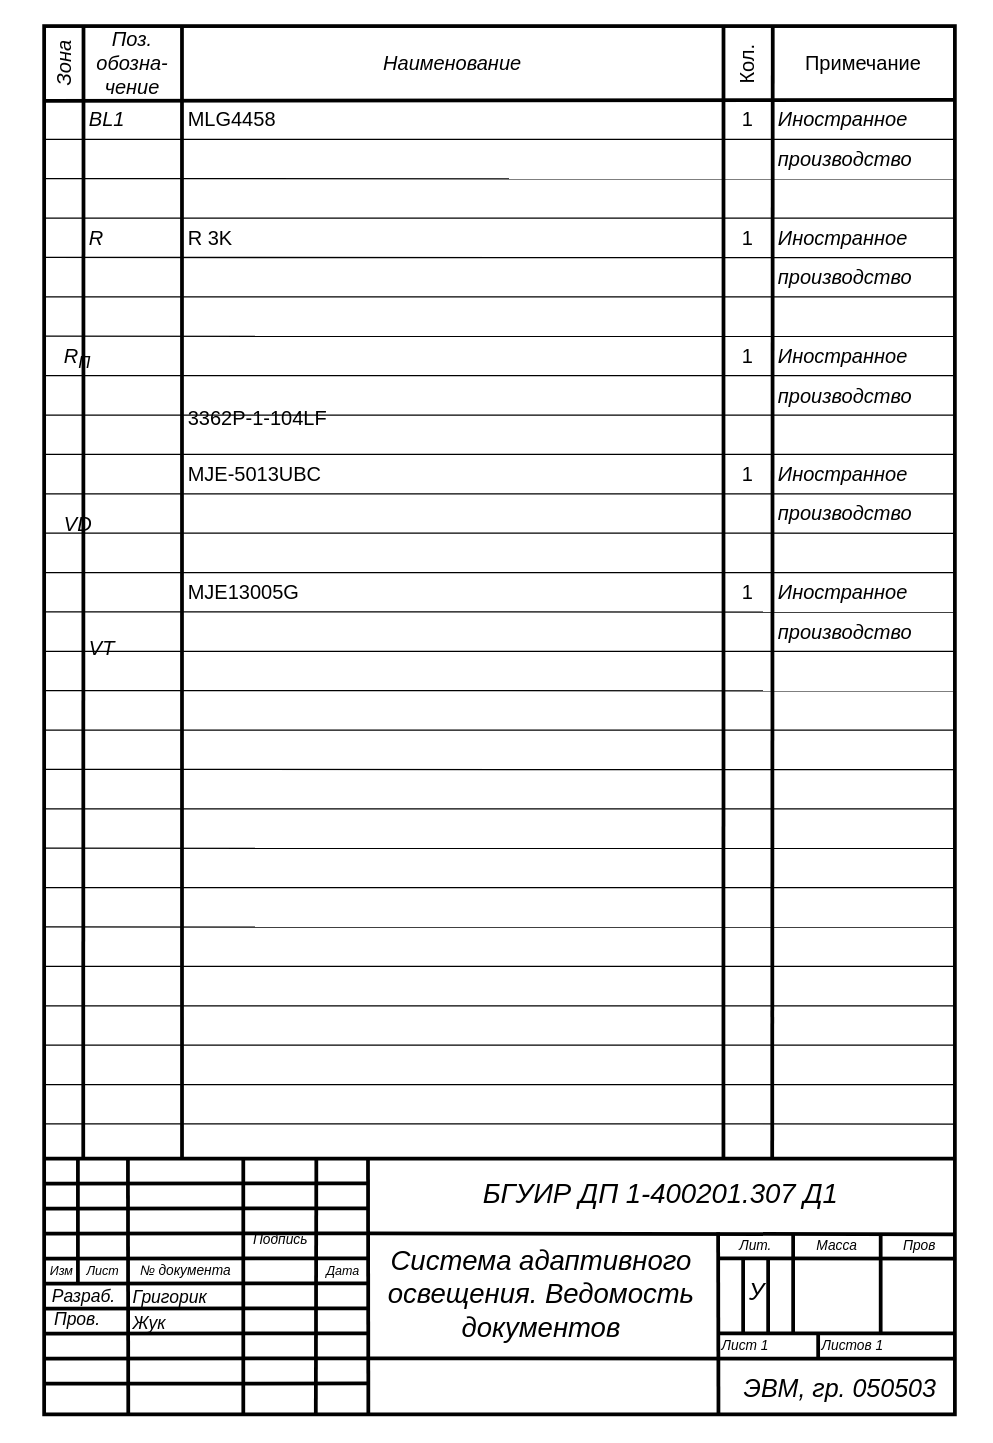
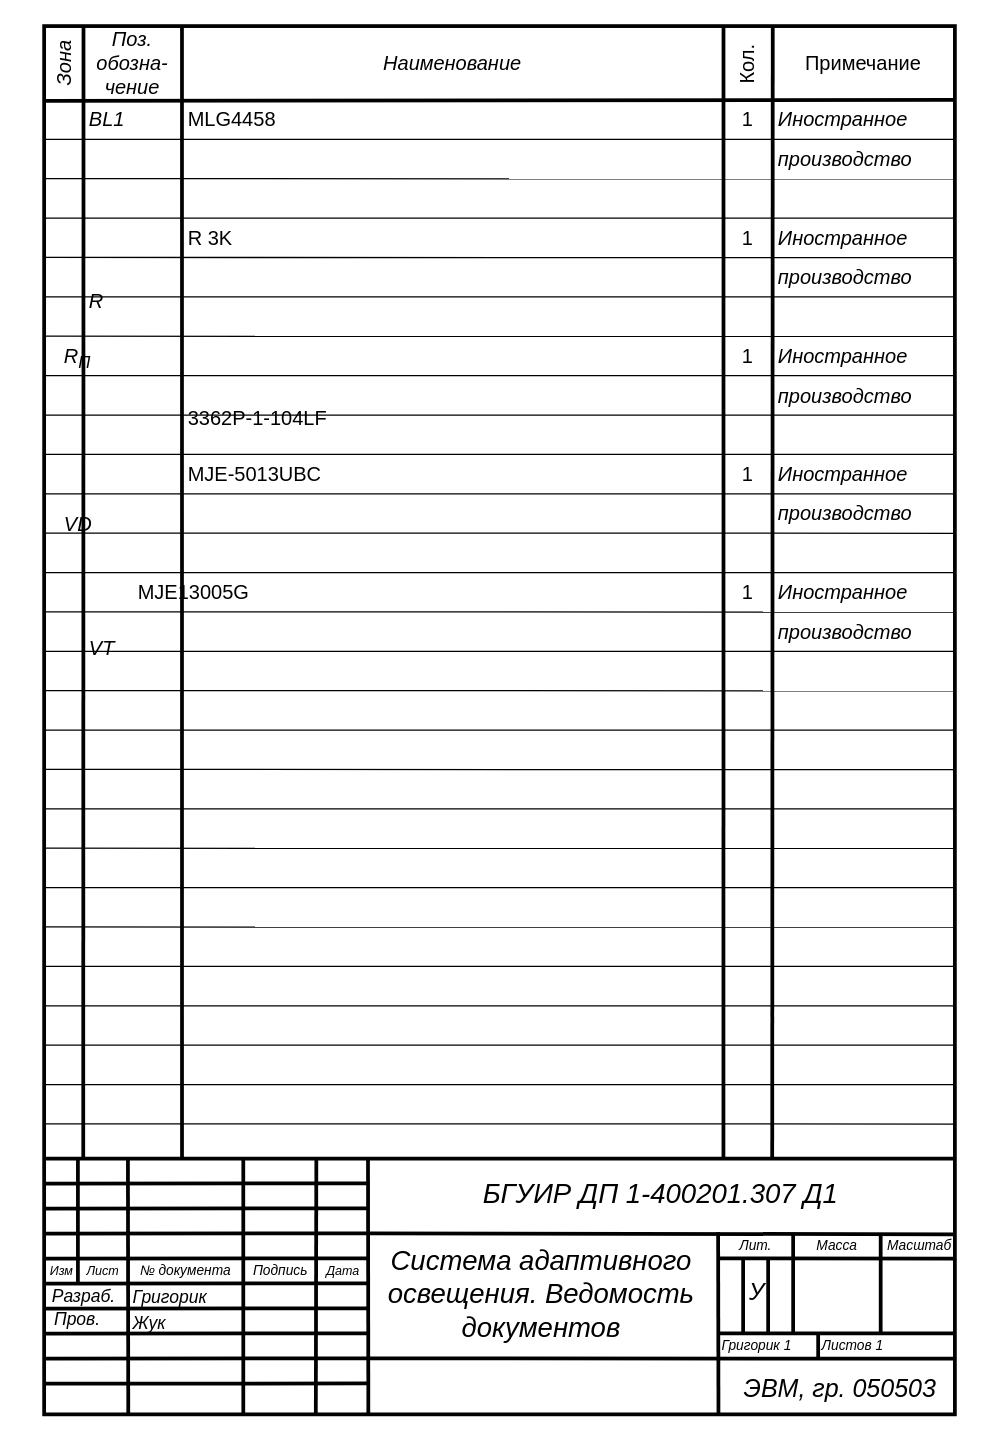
node "R": moved (133, 238) -> (133, 301)
node "MJE13005G": moved (453, 592) -> (403, 592)
node "Подпись": moved (280, 1239) -> (280, 1270)
node "Пров": label "Пров" -> "Масштаб"
node "Лист 1": label "Лист 1" -> "Григорик 1"
